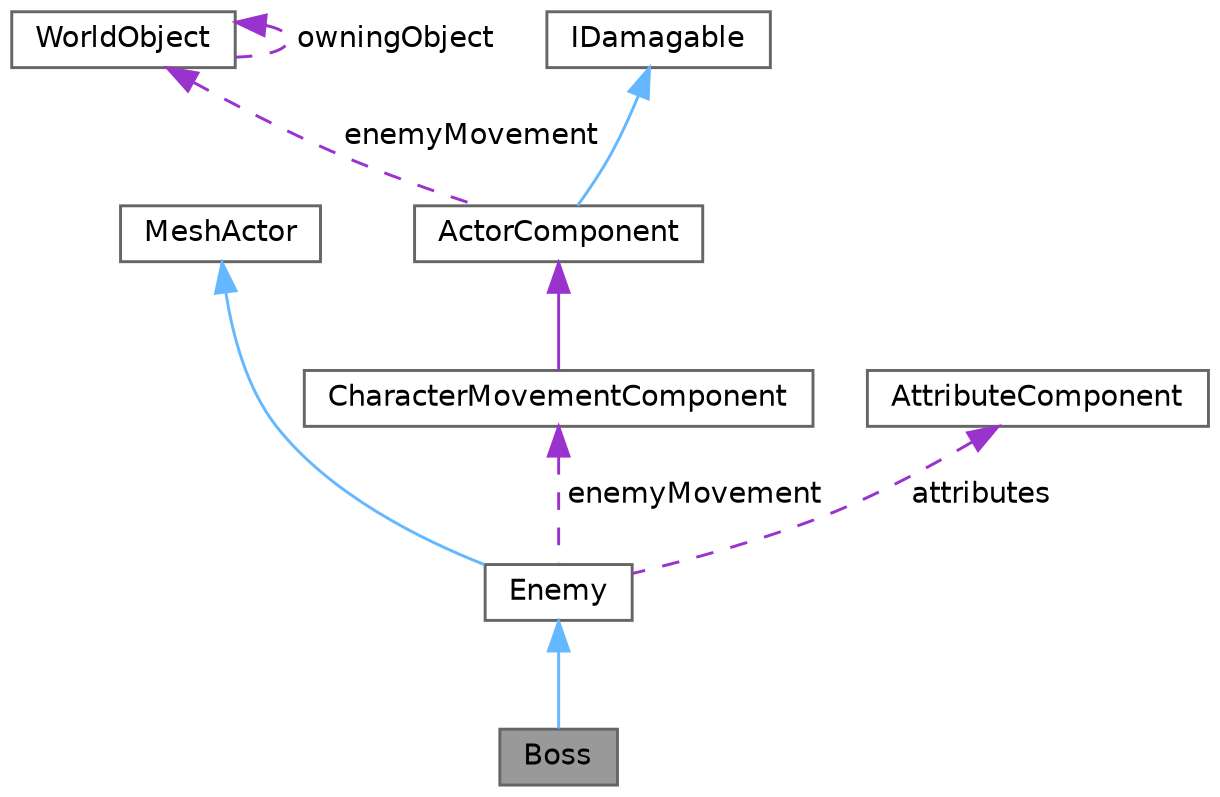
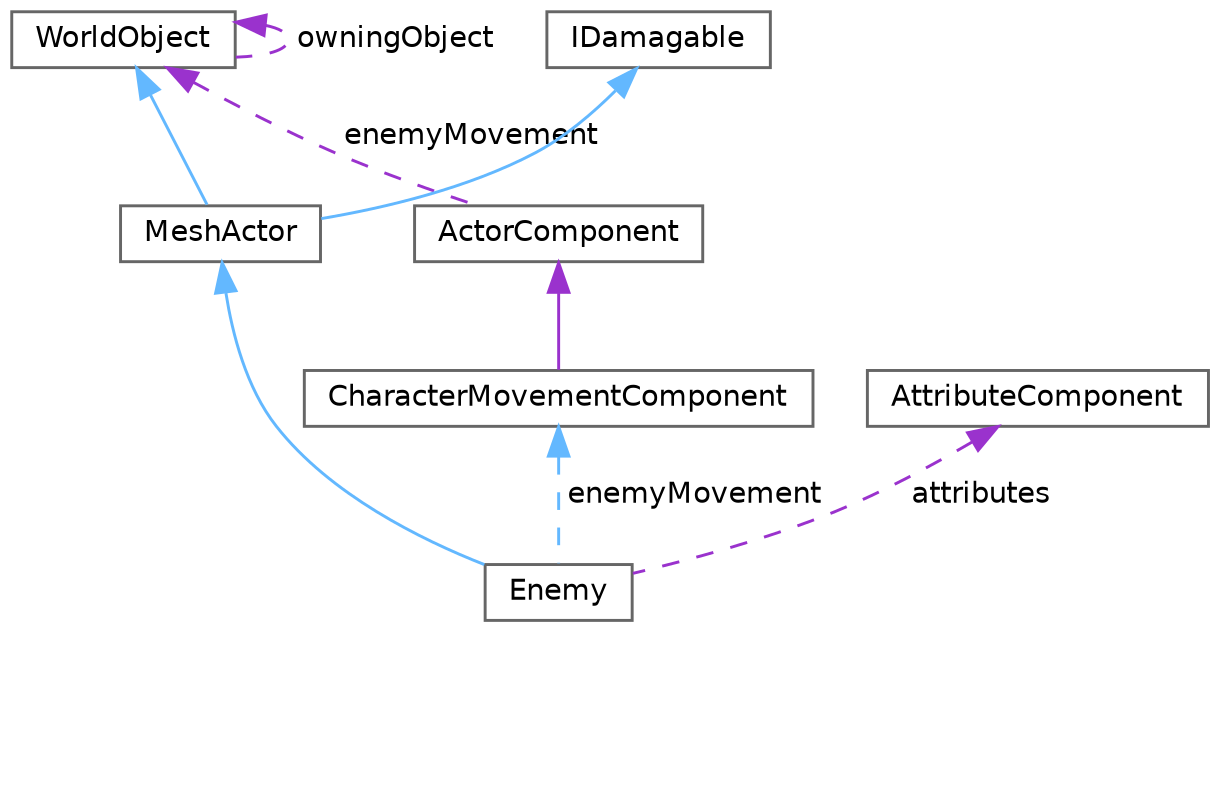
edge "MeshActor" -> "WorldObject": added
edge "ActorComponent" -> "IDamagable": now "MeshActor" -> "IDamagable"
edge "Enemy" -> "CharacterMovementComponent": color darkorchid3 -> steelblue1
node "Boss": removed
